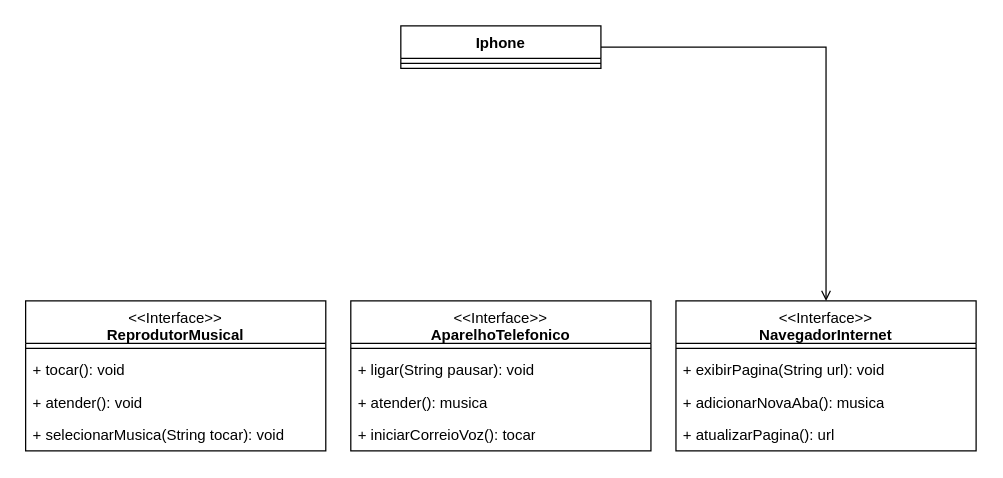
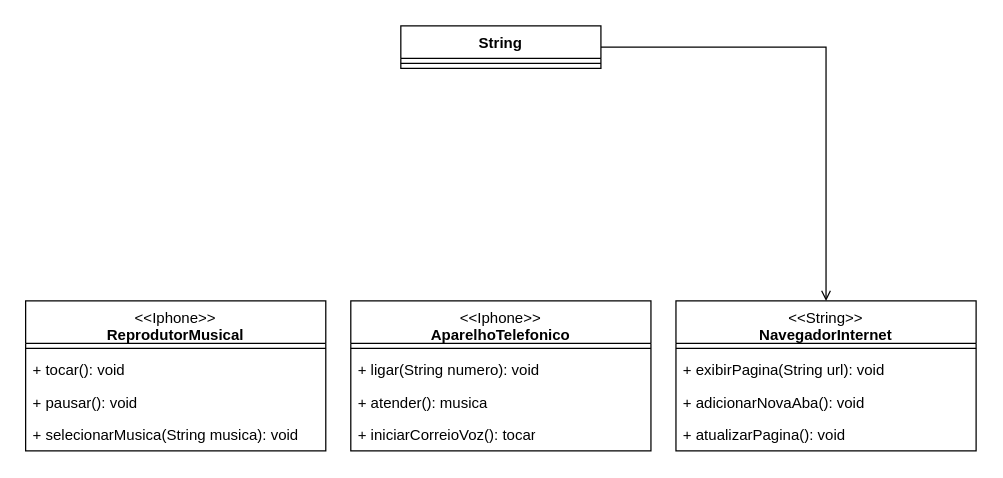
node "Iphone": label "Iphone" -> "String"
node "<<Interface>> ReprodutorMusical": label "<<Interface>> ReprodutorMusical" -> "<<Iphone>> ReprodutorMusical"
node "<<Interface>> AparelhoTelefonico": label "<<Interface>> AparelhoTelefonico" -> "<<Iphone>> AparelhoTelefonico"
node "<<Interface>> NavegadorInternet": label "<<Interface>> NavegadorInternet" -> "<<String>> NavegadorInternet"
node "+ ligar(String pausar): void": label "+ ligar(String pausar): void" -> "+ ligar(String numero): void"
node "+ atender(): void": label "+ atender(): void" -> "+ pausar(): void"
node "+ adicionarNovaAba(): musica": label "+ adicionarNovaAba(): musica" -> "+ adicionarNovaAba(): void"
node "+ selecionarMusica(String tocar): void": label "+ selecionarMusica(String tocar): void" -> "+ selecionarMusica(String musica): void"
node "+ atualizarPagina(): url": label "+ atualizarPagina(): url" -> "+ atualizarPagina(): void"
